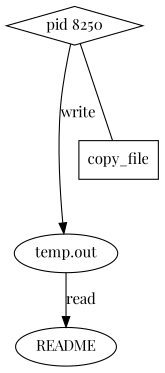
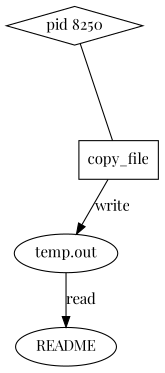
edge "pid 8250" -> "temp.out": now "copy_file" -> "temp.out"
